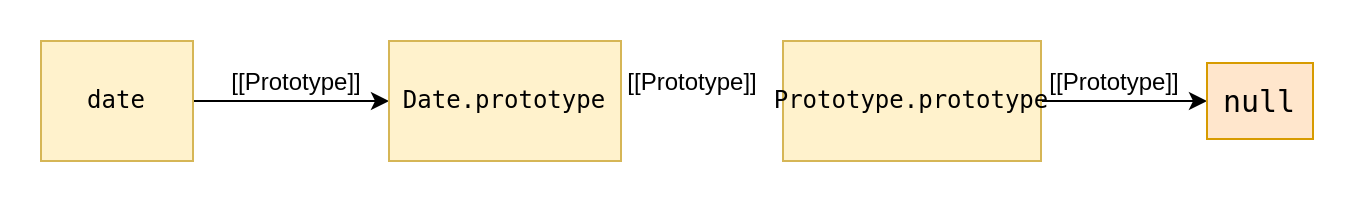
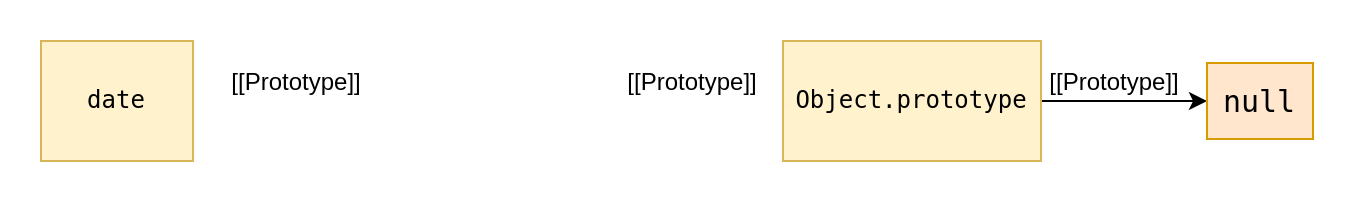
edge "date" -> "Date.prototype": removed
node "Date.prototype": removed
node "Prototype.prototype": label "Prototype.prototype" -> "Object.prototype"
